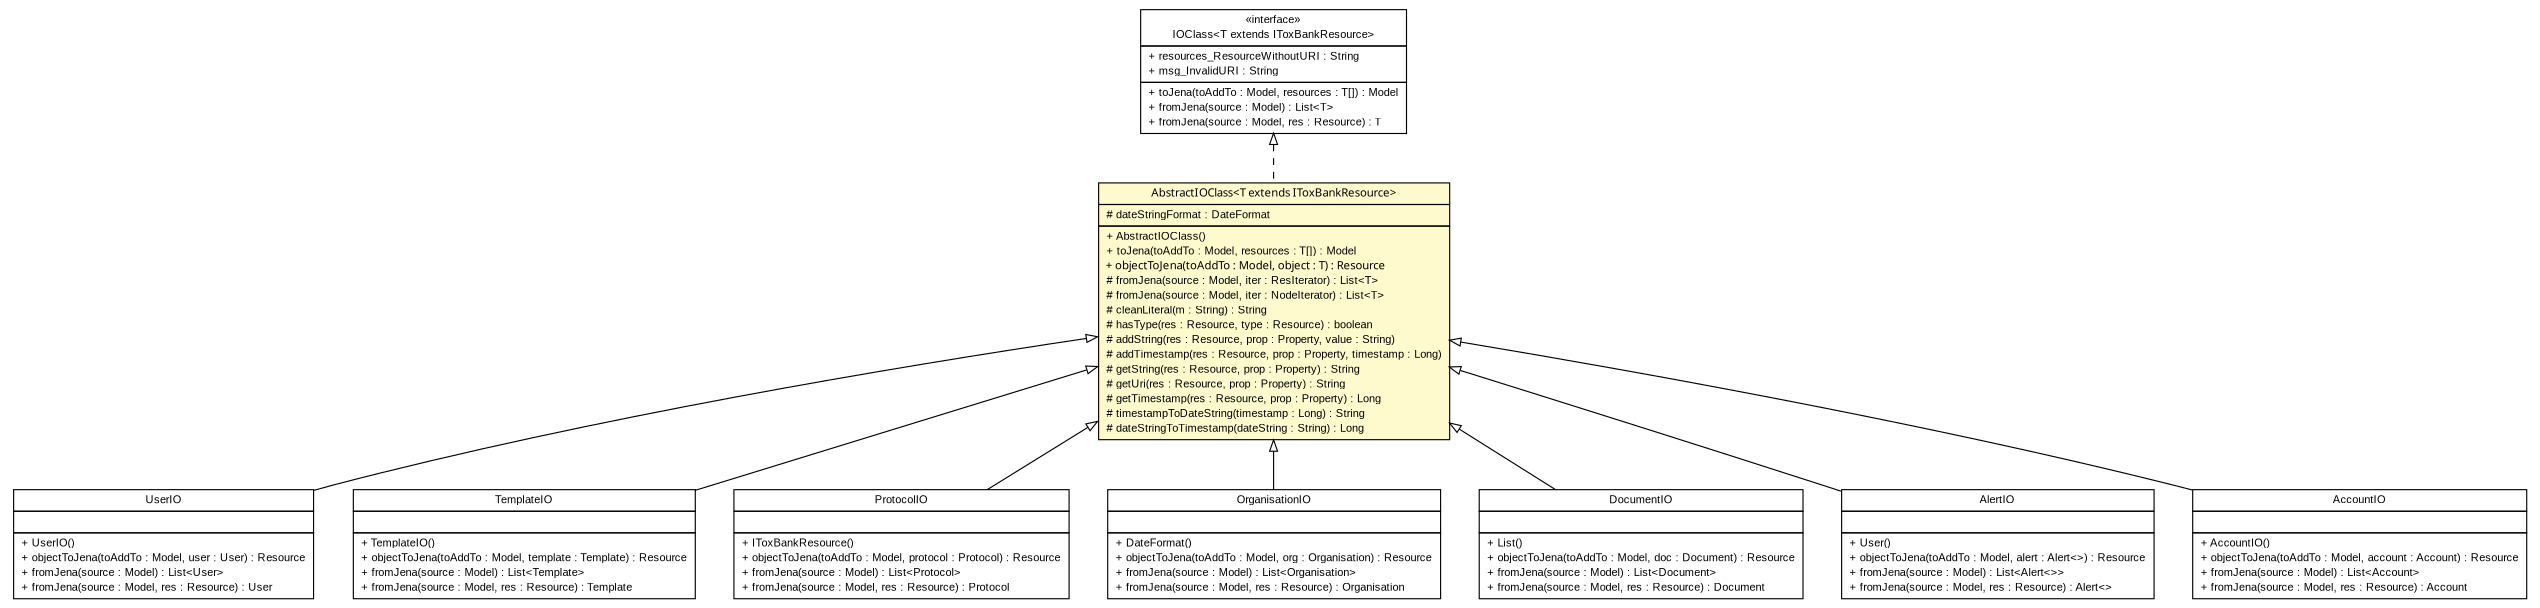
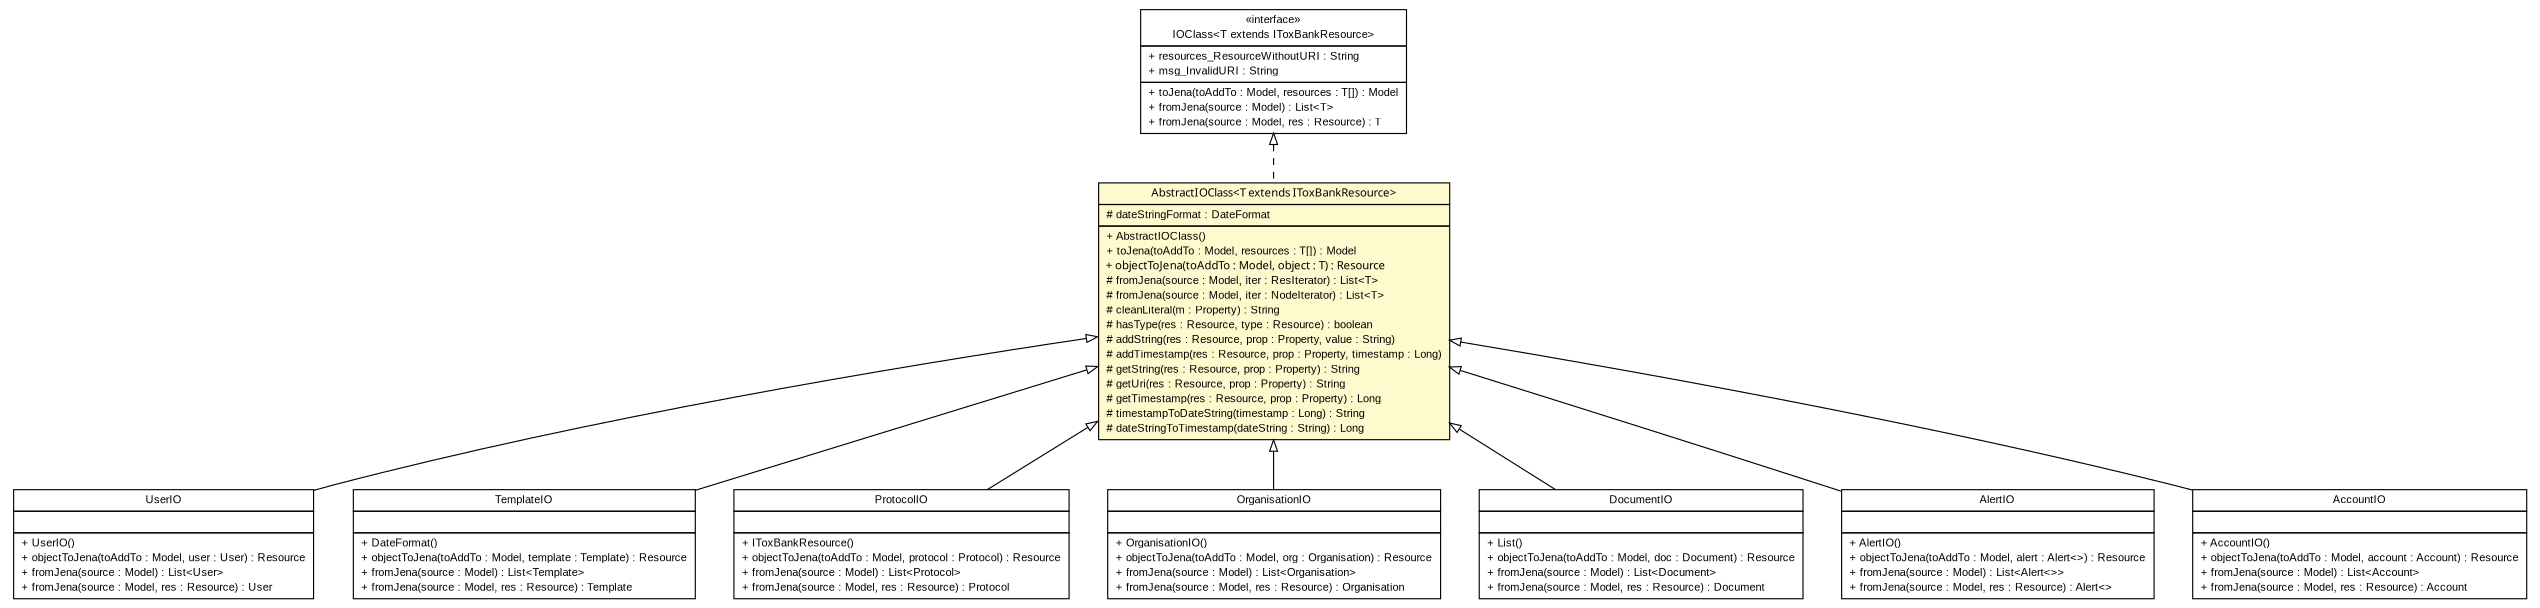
node "AbstractIOClass<T extends IToxBankResource>": text "# cleanLiteral(m : String) : String" -> "# cleanLiteral(m : Property) : String"
node "TemplateIO": text "+ TemplateIO()" -> "+ DateFormat()"
node "OrganisationIO": text "+ DateFormat()" -> "+ OrganisationIO()"
node "AlertIO": text "+ User()" -> "+ AlertIO()"
